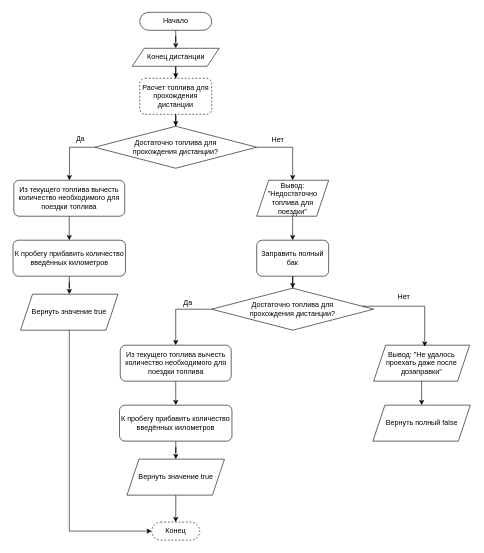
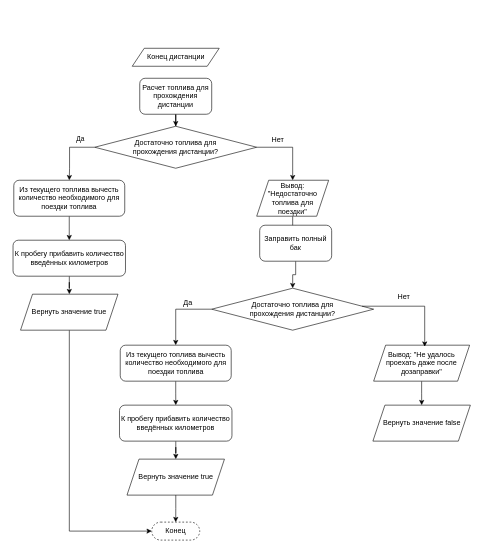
node "Начало": removed
edge "Начало" -> "Конец дистанции": removed
edge "Конец дистанции" -> "Расчет топлива для прохождения дистанции": removed
node "Расчет топлива для прохождения дистанции": style dashed -> solid
node "Заправить полный бак": moved (293, 258) -> (296, 243)
node "Вернуть полный false": label "Вернуть полный false" -> "Вернуть значение false"
